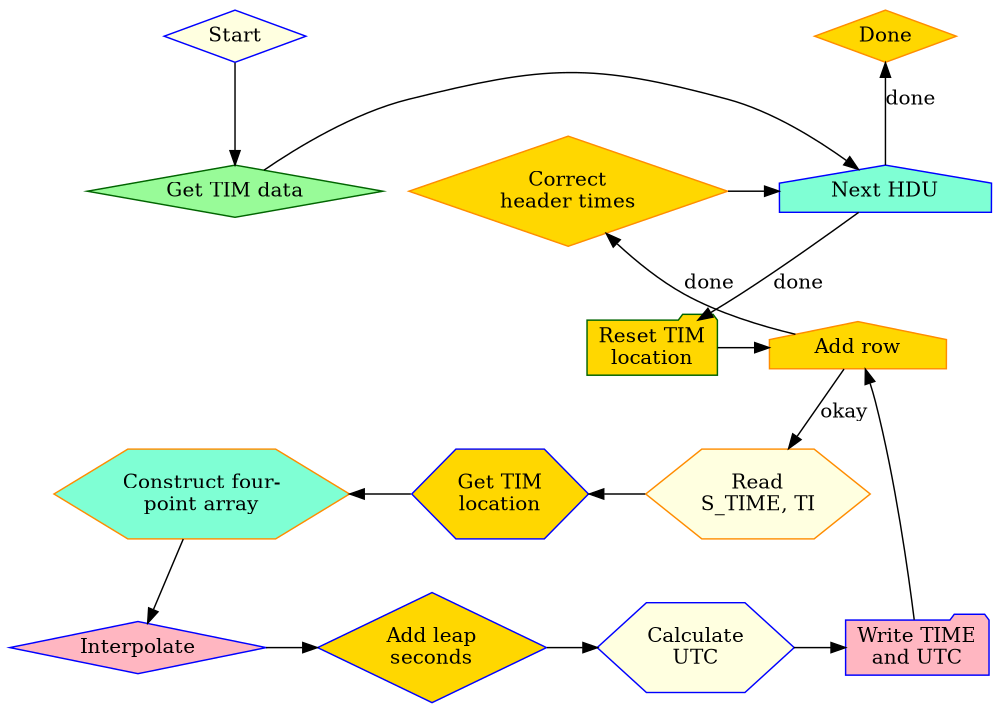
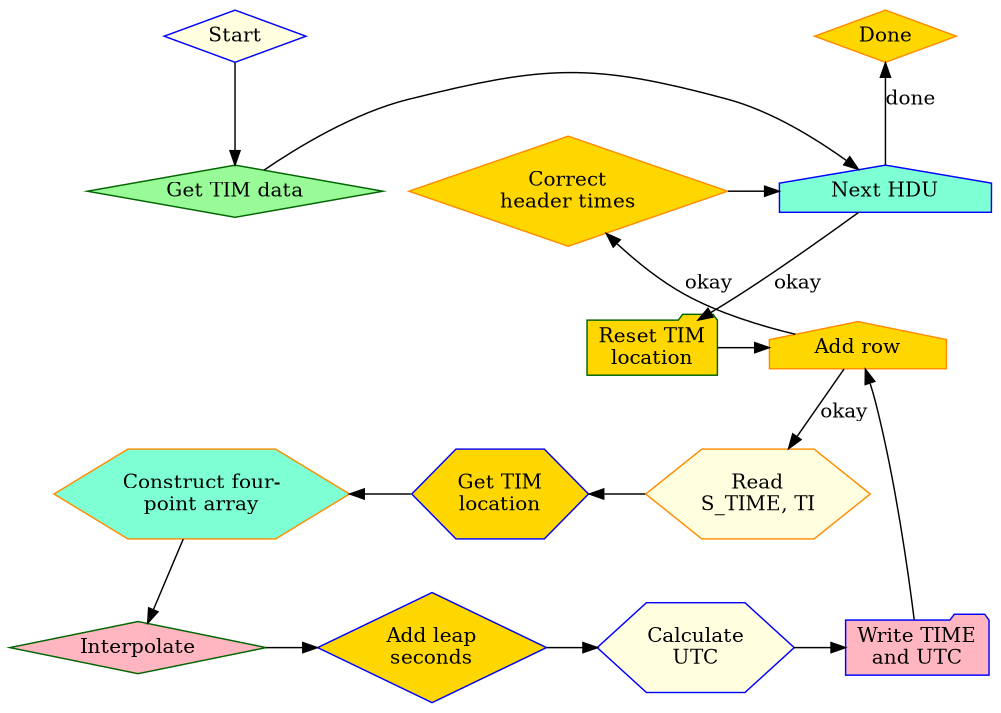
edge "Add row" -> "Correct header times": label "done" -> "okay"
edge "Next HDU" -> "Reset TIM location": label "done" -> "okay"
node "Interpolate": color blue -> darkgreen
